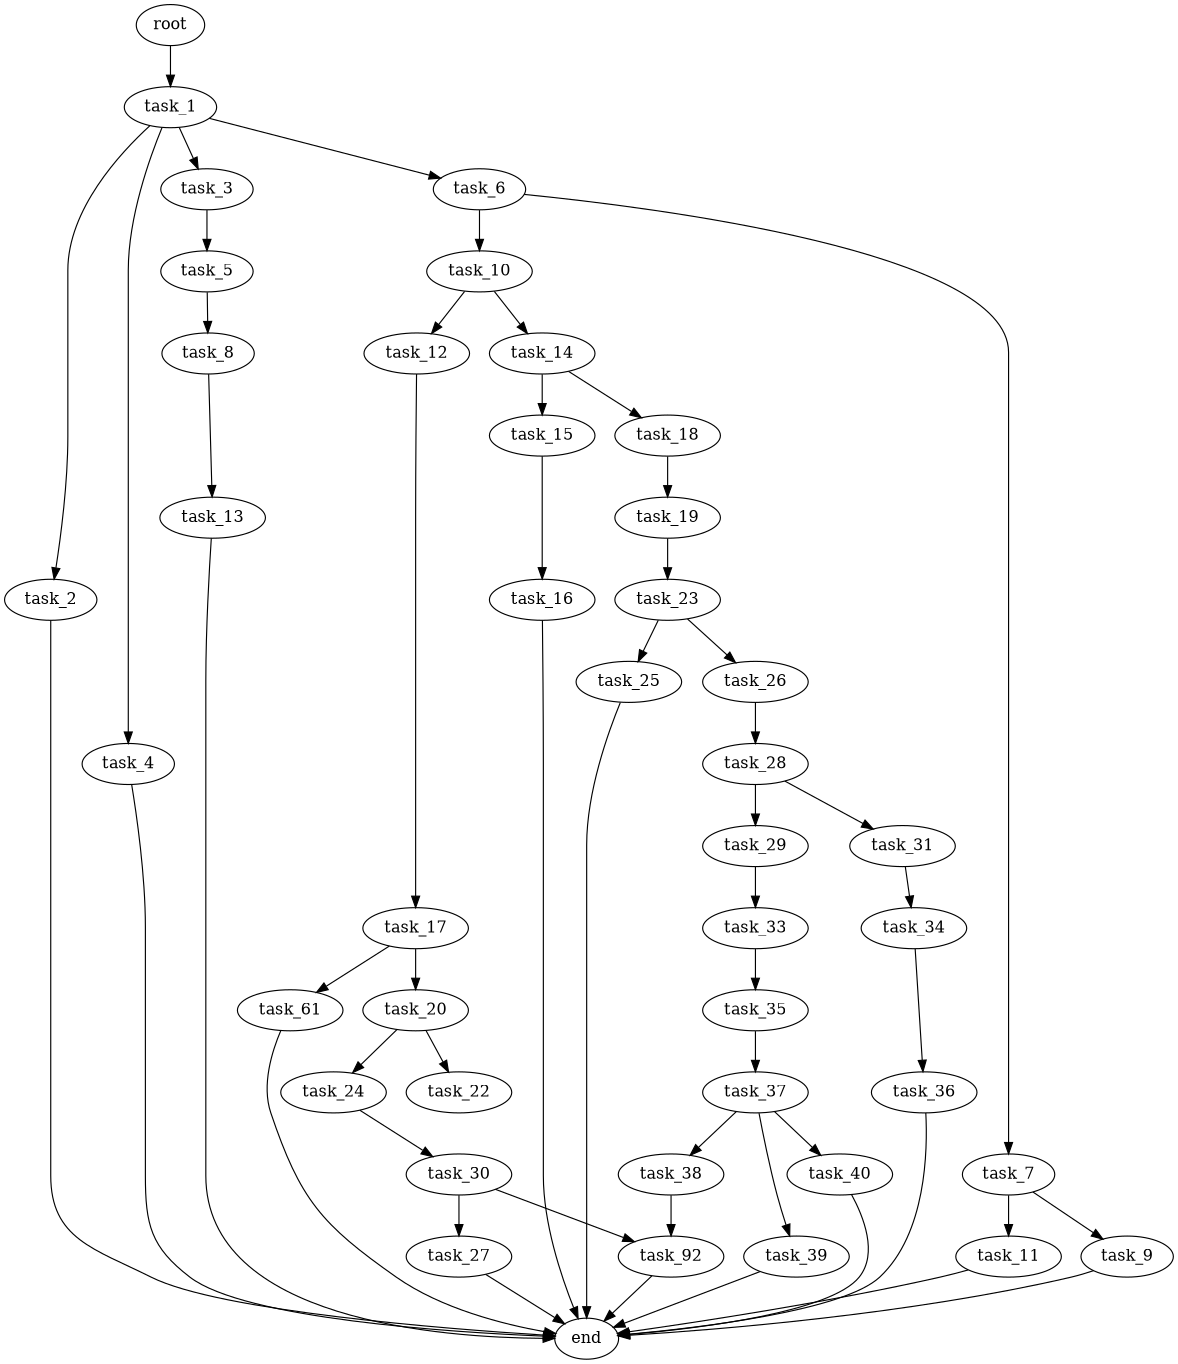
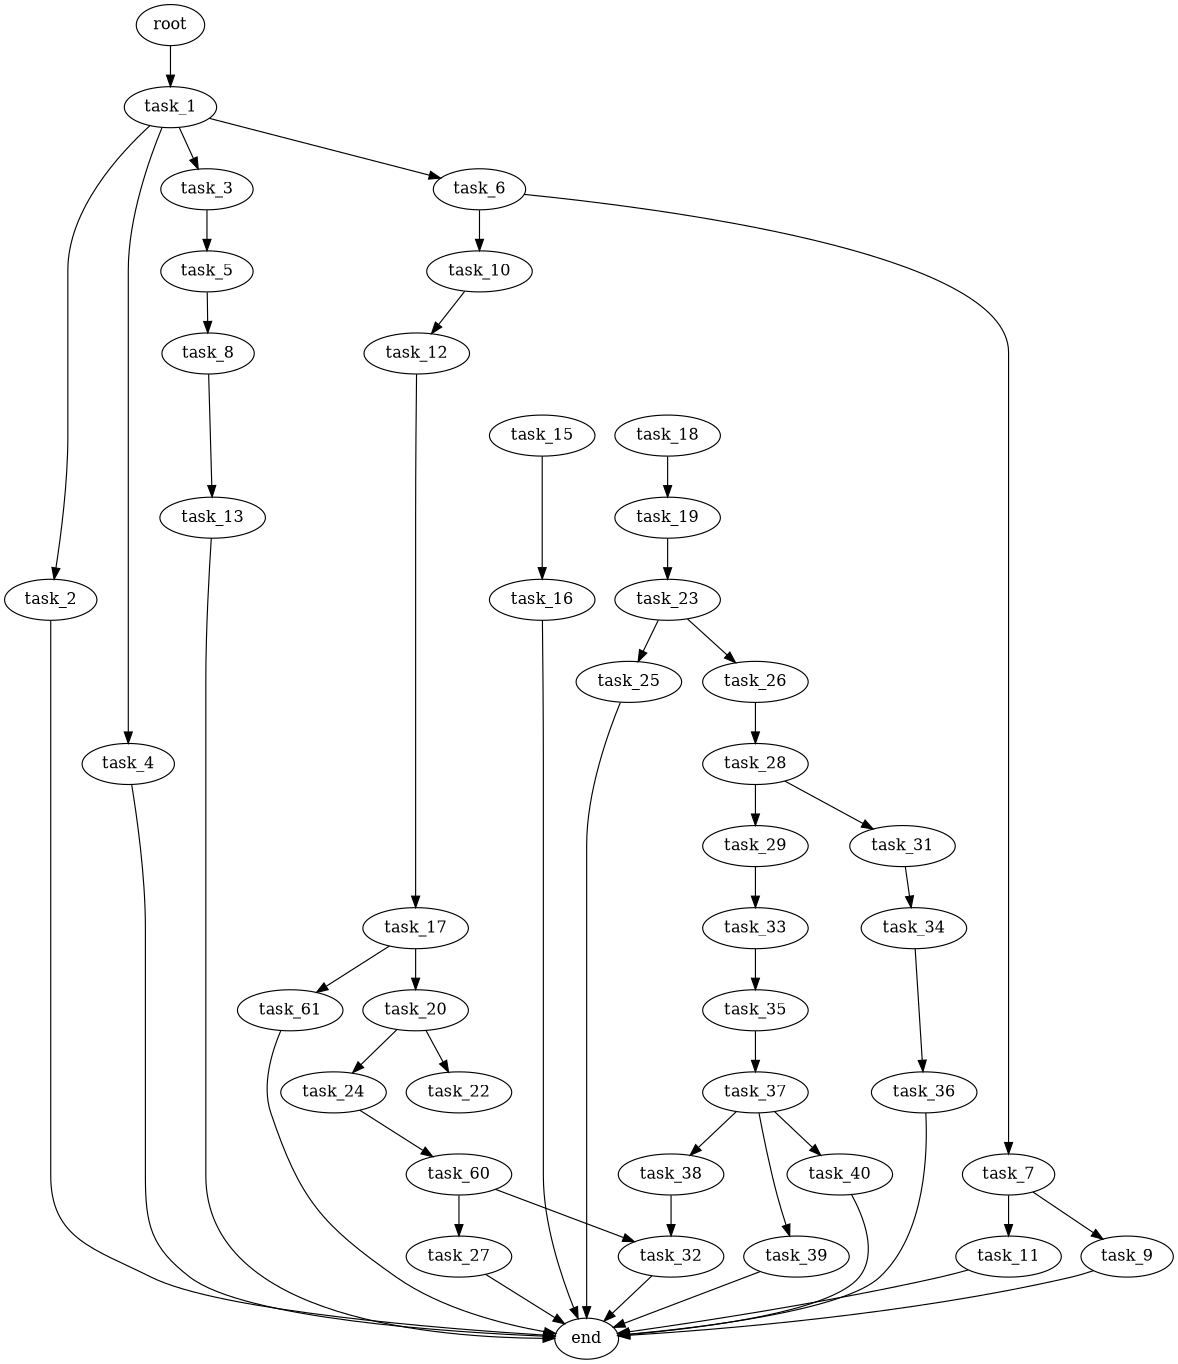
node "task_14": removed
node "task_30": label "task_30" -> "task_60"
node "task_92": label "task_92" -> "task_32"
